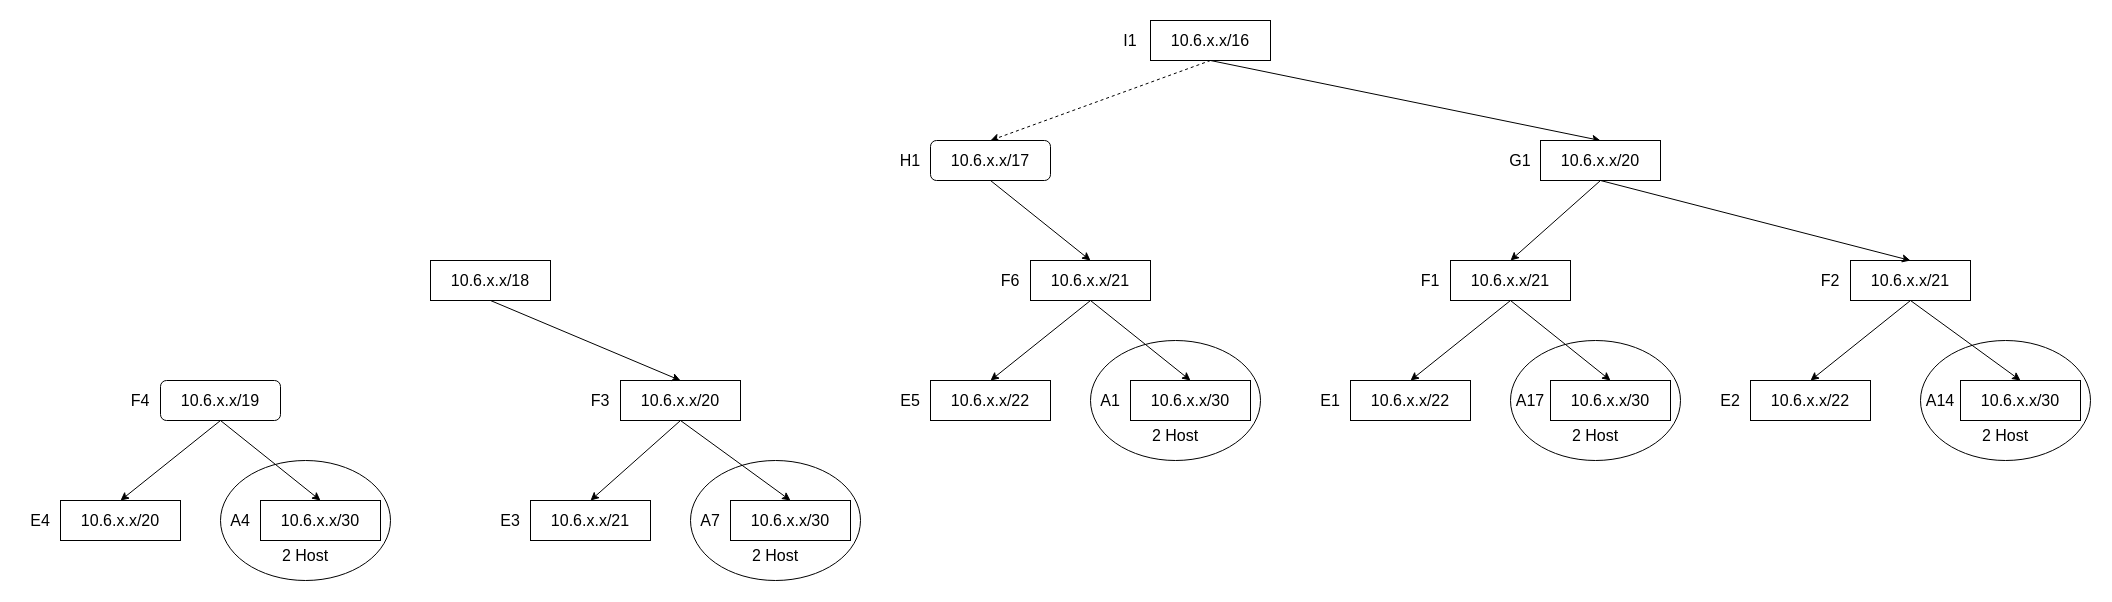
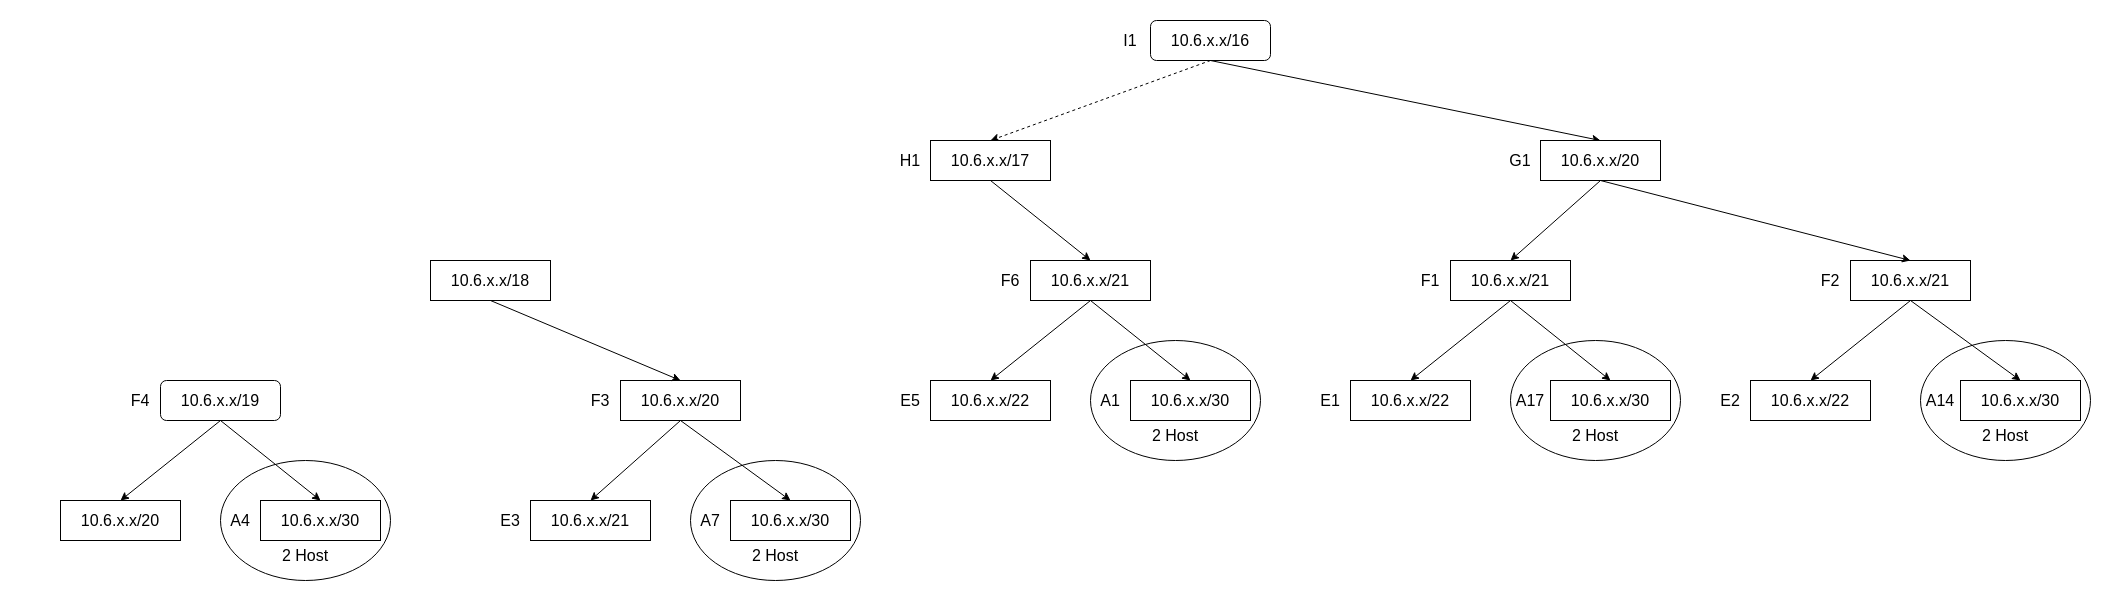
node "10.6.x.x/16": shape rectangle -> rounded rectangle
node "10.6.x.x/17": shape rounded rectangle -> rectangle
node "E4": removed
